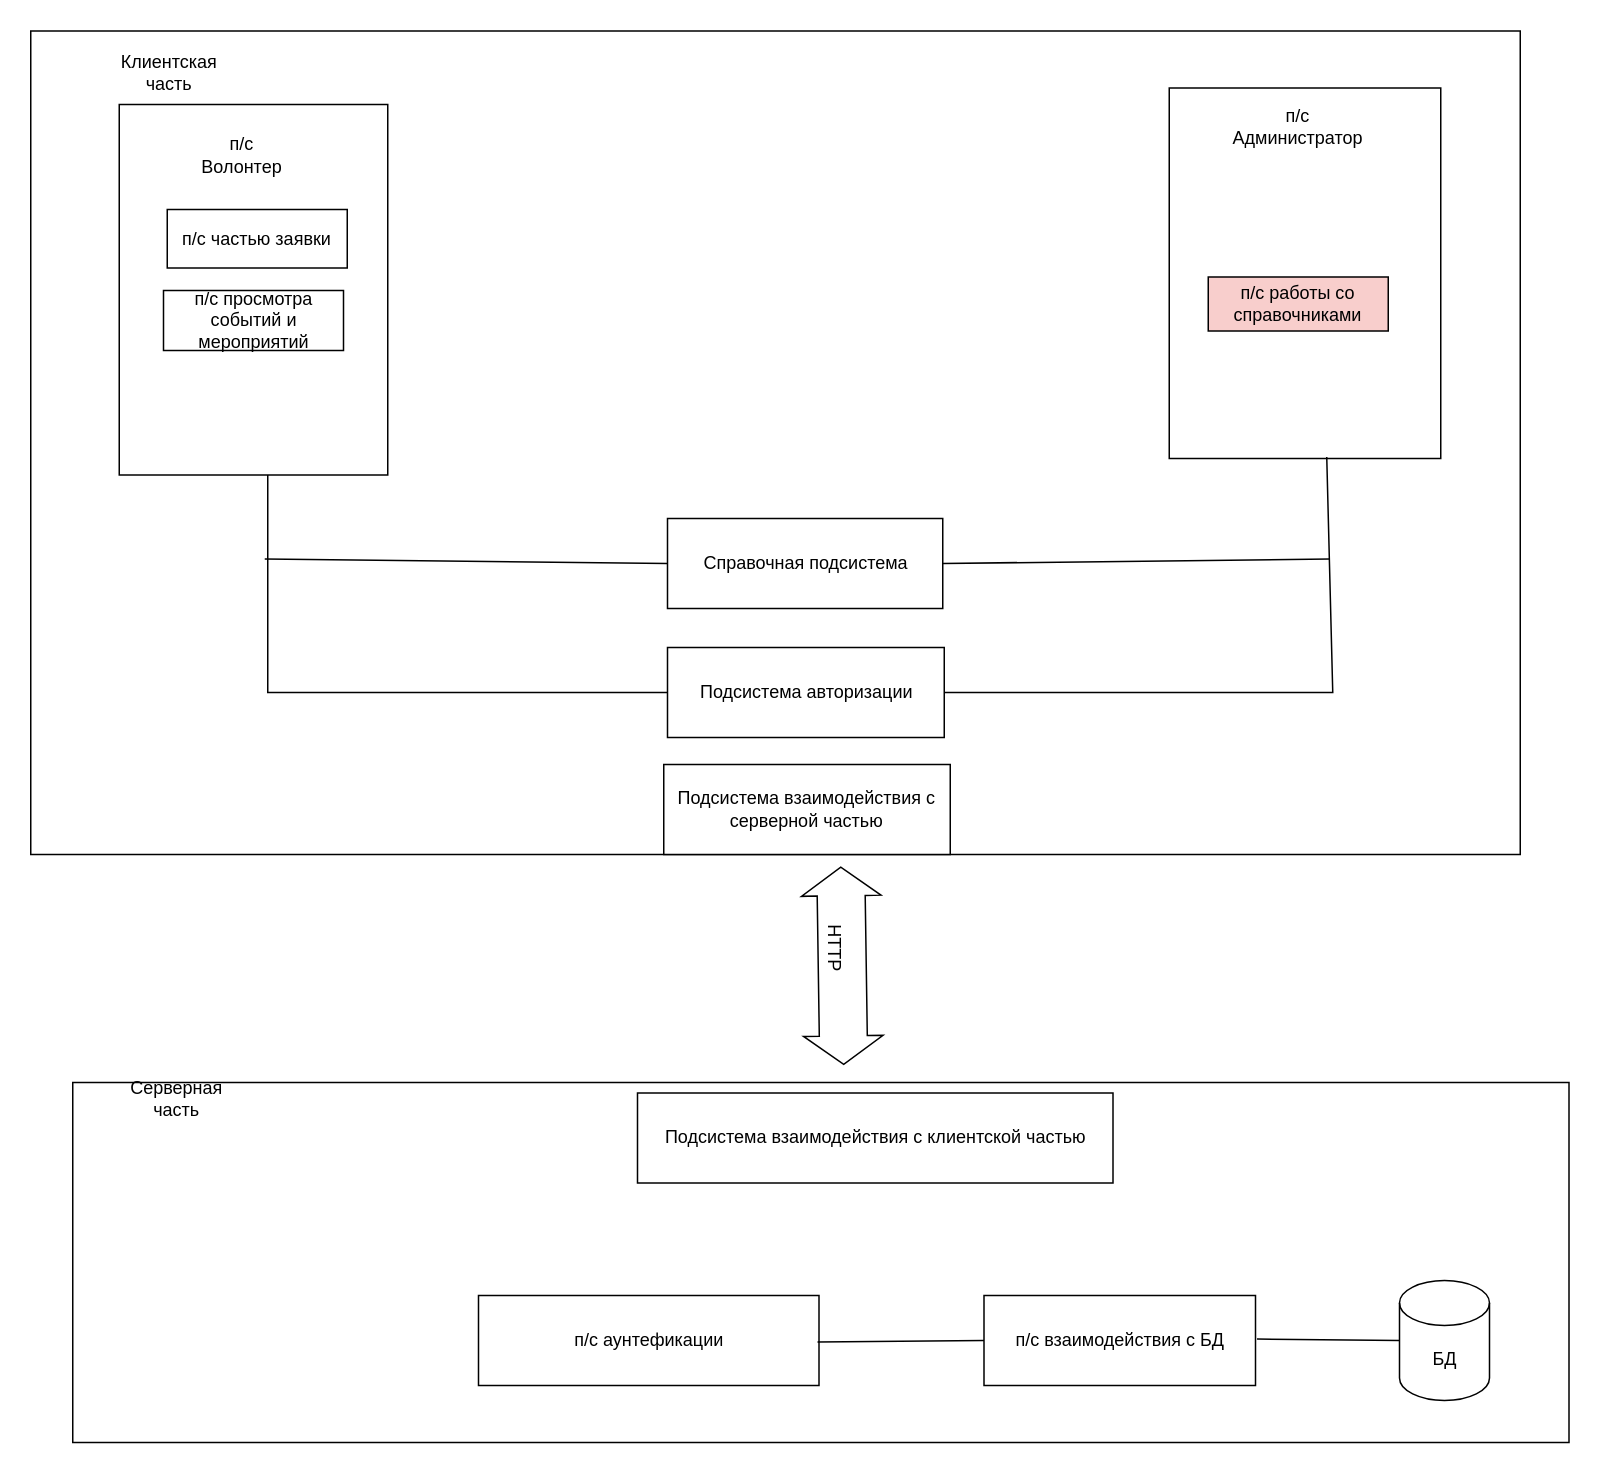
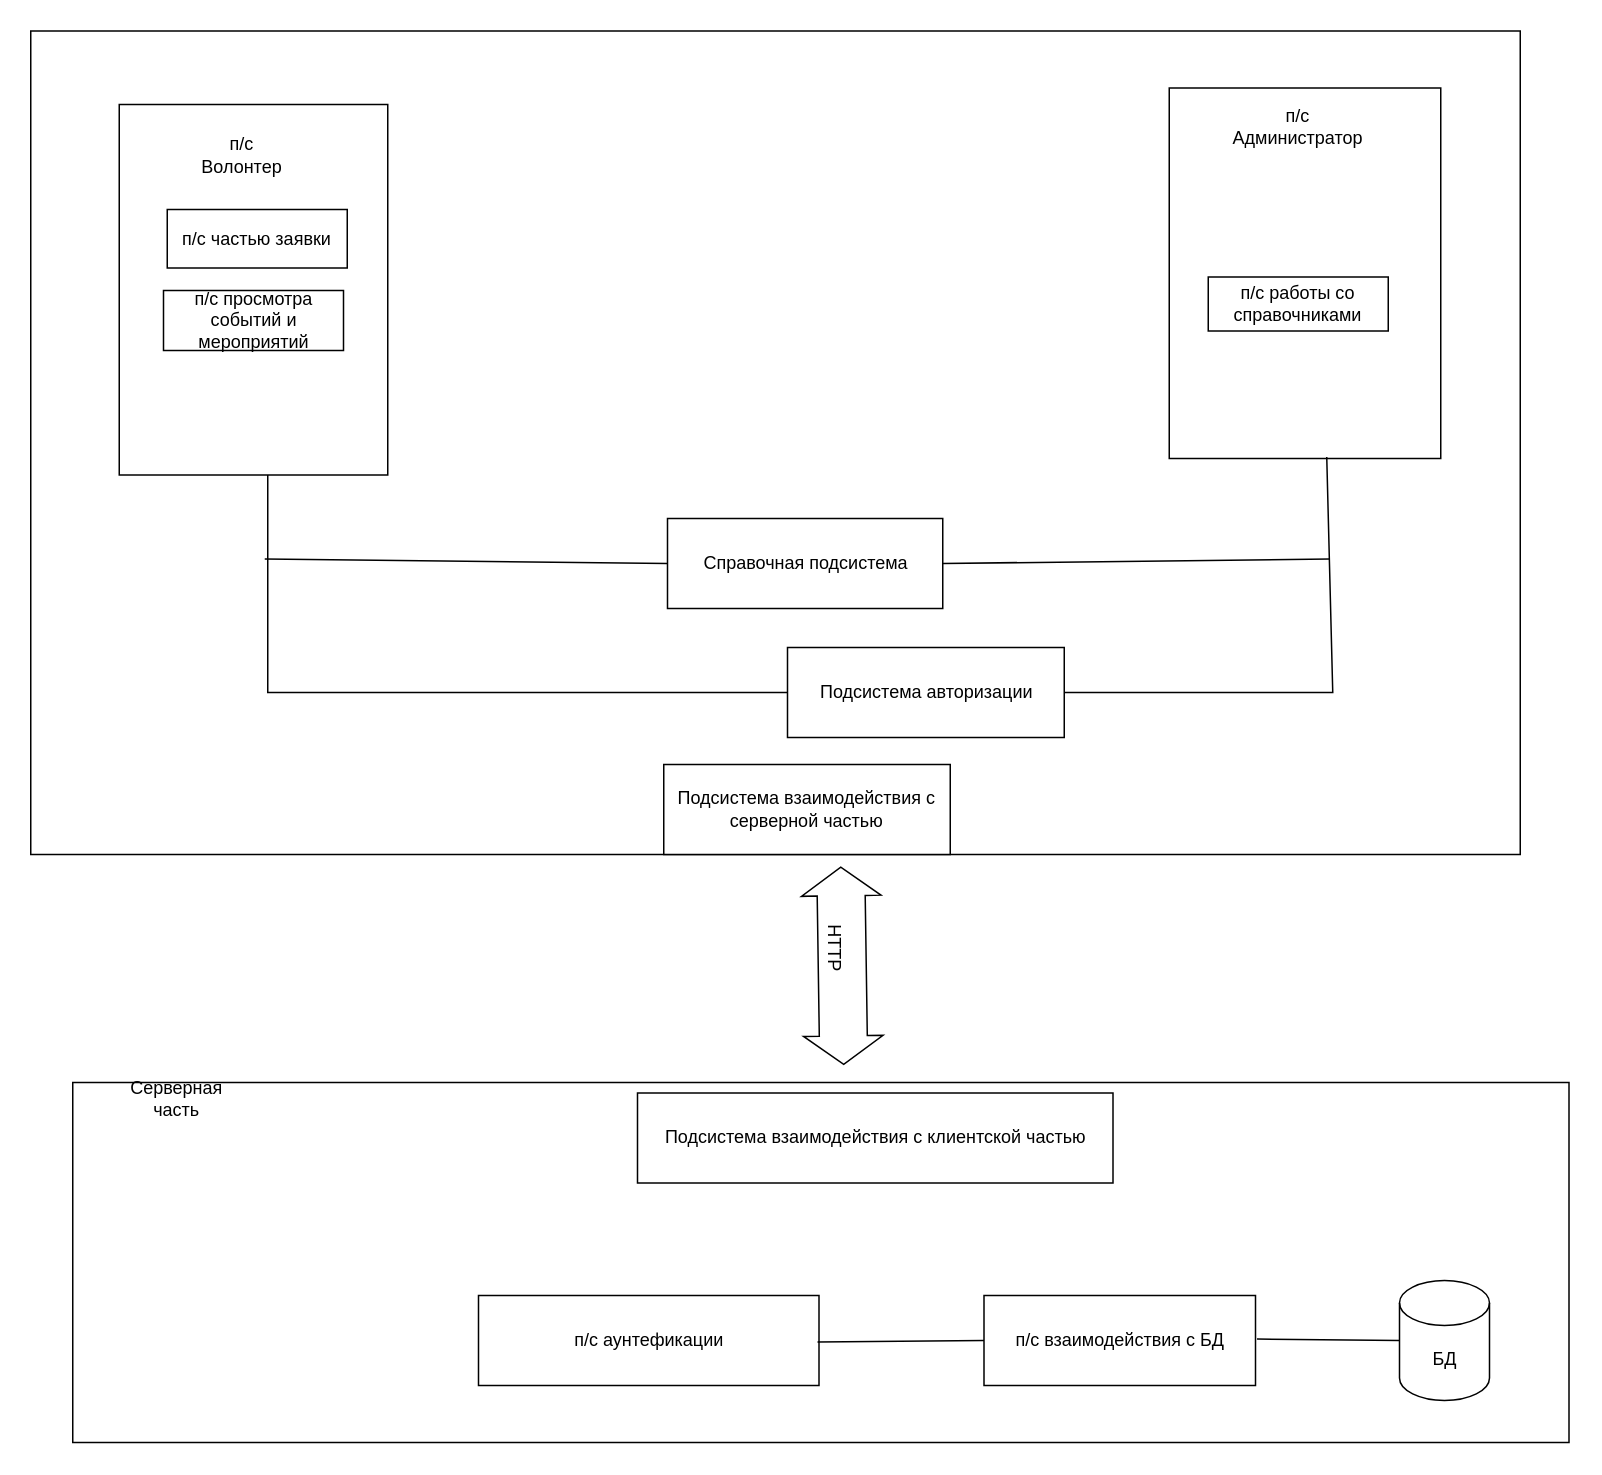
node "Клиентская часть": removed
node "п/с работы со справочниками": fillcolor #f8cecc -> #ffffff
node "Подсистема авторизации": moved (806, 692) -> (926, 692)
